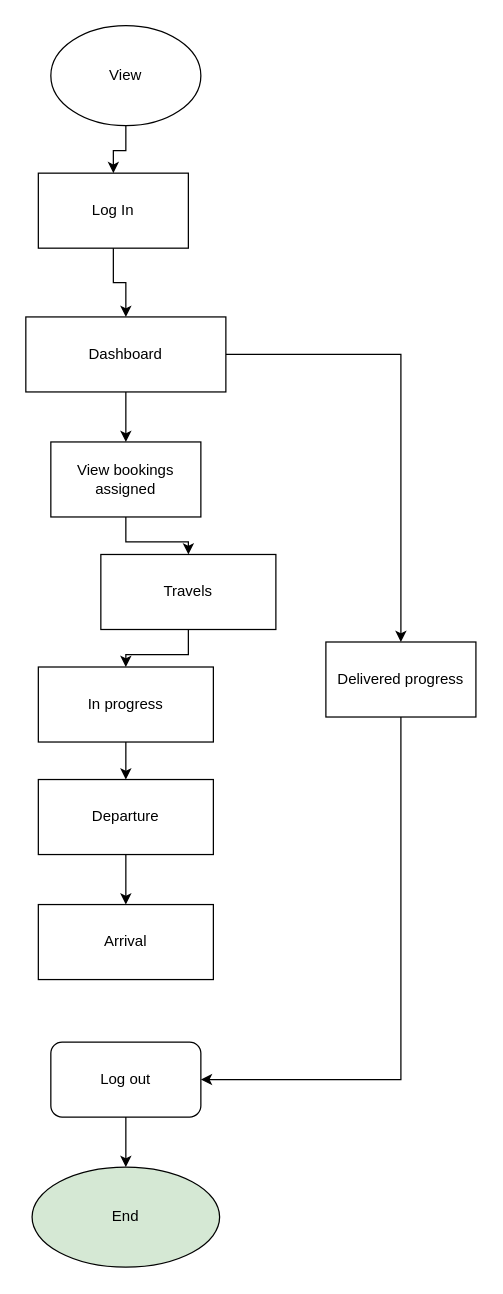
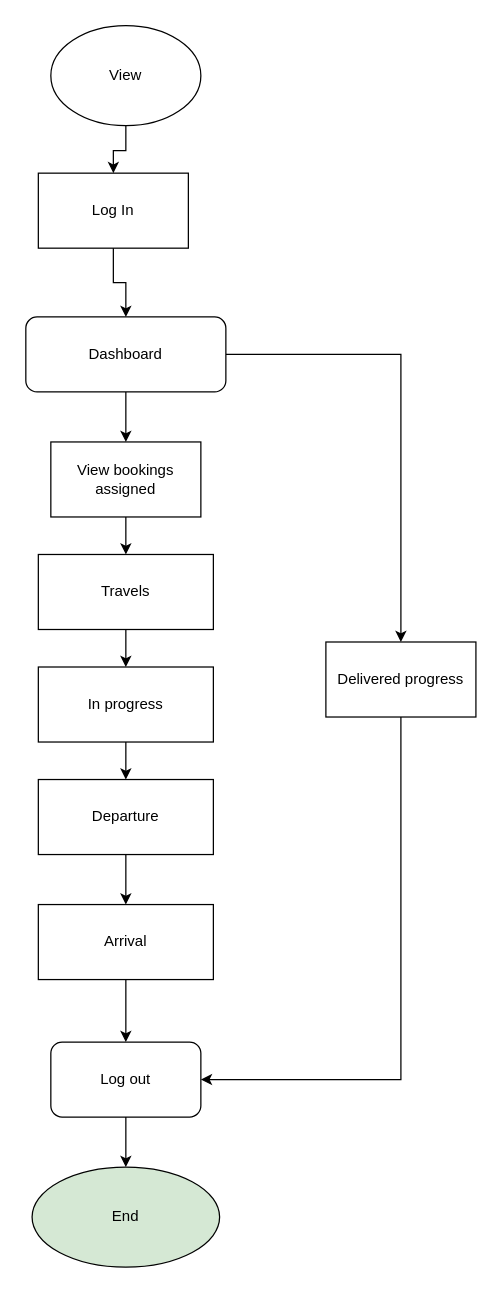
node "Dashboard": shape rectangle -> rounded rectangle
node "Travels": moved (188, 592) -> (126, 592)
edge "Arrival" -> "Log out": added
